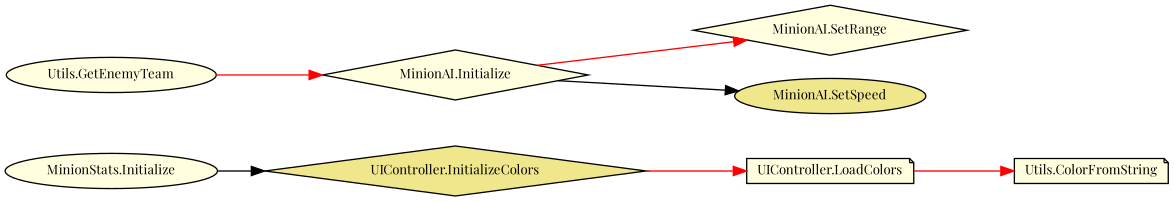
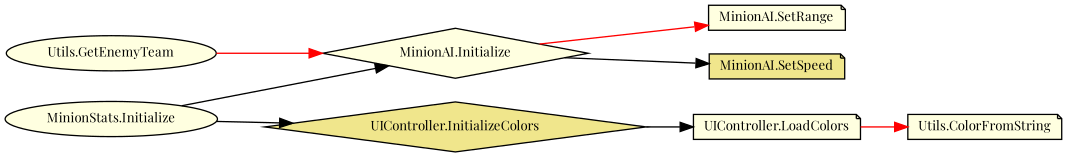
node "MinionAI.SetRange": shape diamond -> note
edge "MinionStats.Initialize" -> "MinionAI.Initialize": added
node "MinionAI.SetSpeed": shape ellipse -> note
edge "UIController.InitializeColors" -> "UIController.LoadColors": color red -> black
